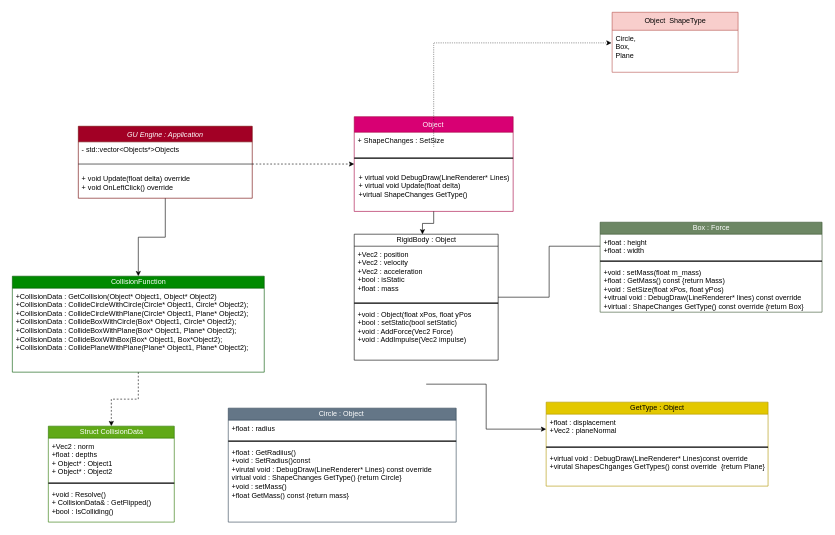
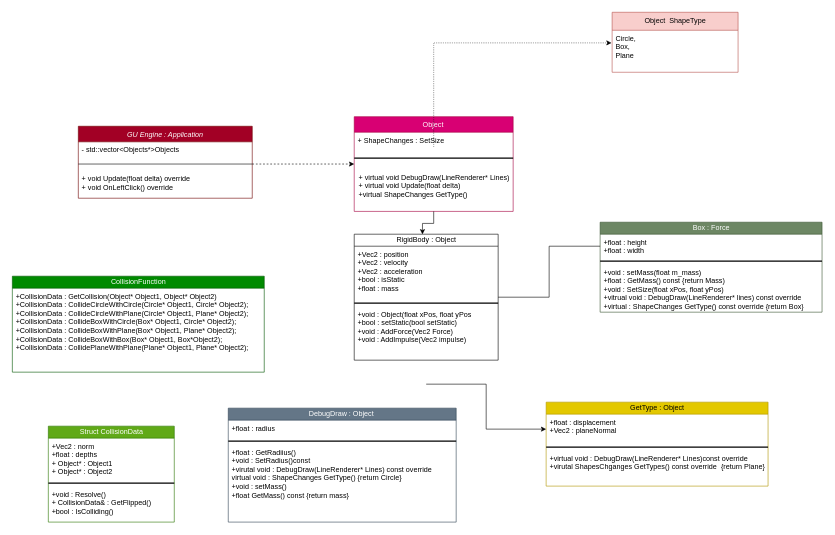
edge "GU Engine : Application" -> "CollisionFunction": removed
node "Circle : Object": label "Circle : Object" -> "DebugDraw : Object"
edge "CollisionFunction" -> "Struct CollisionData": removed
